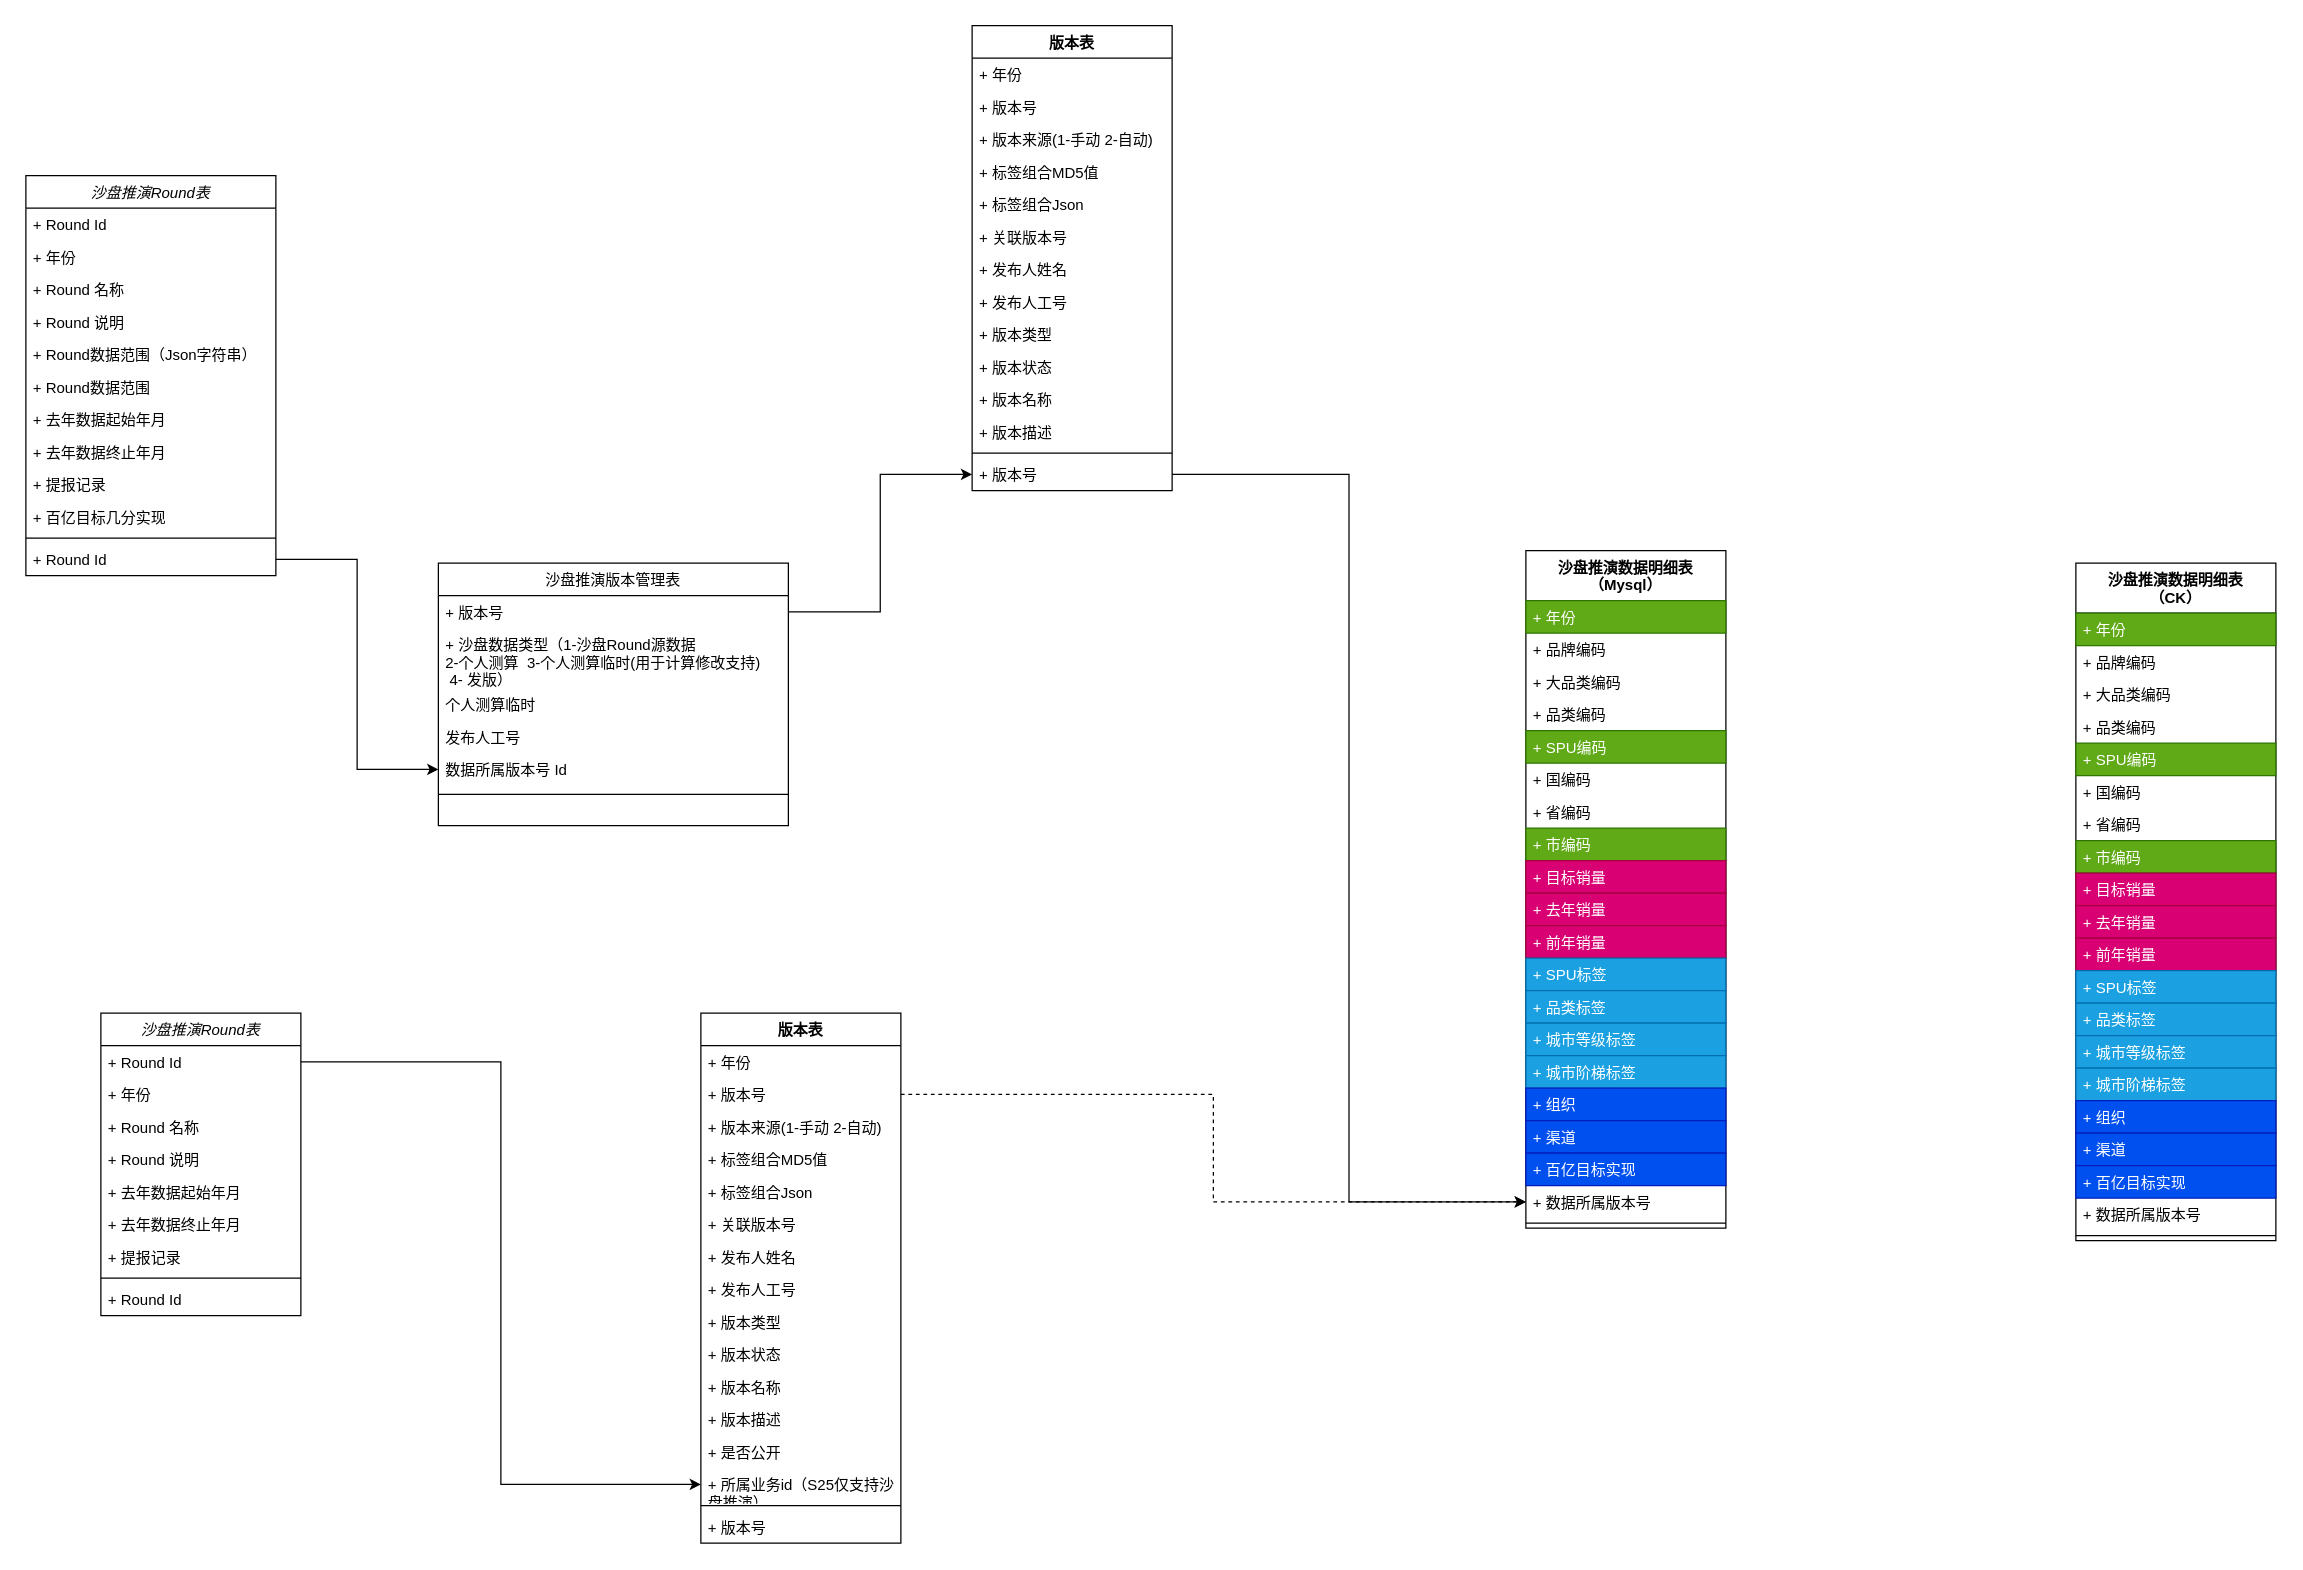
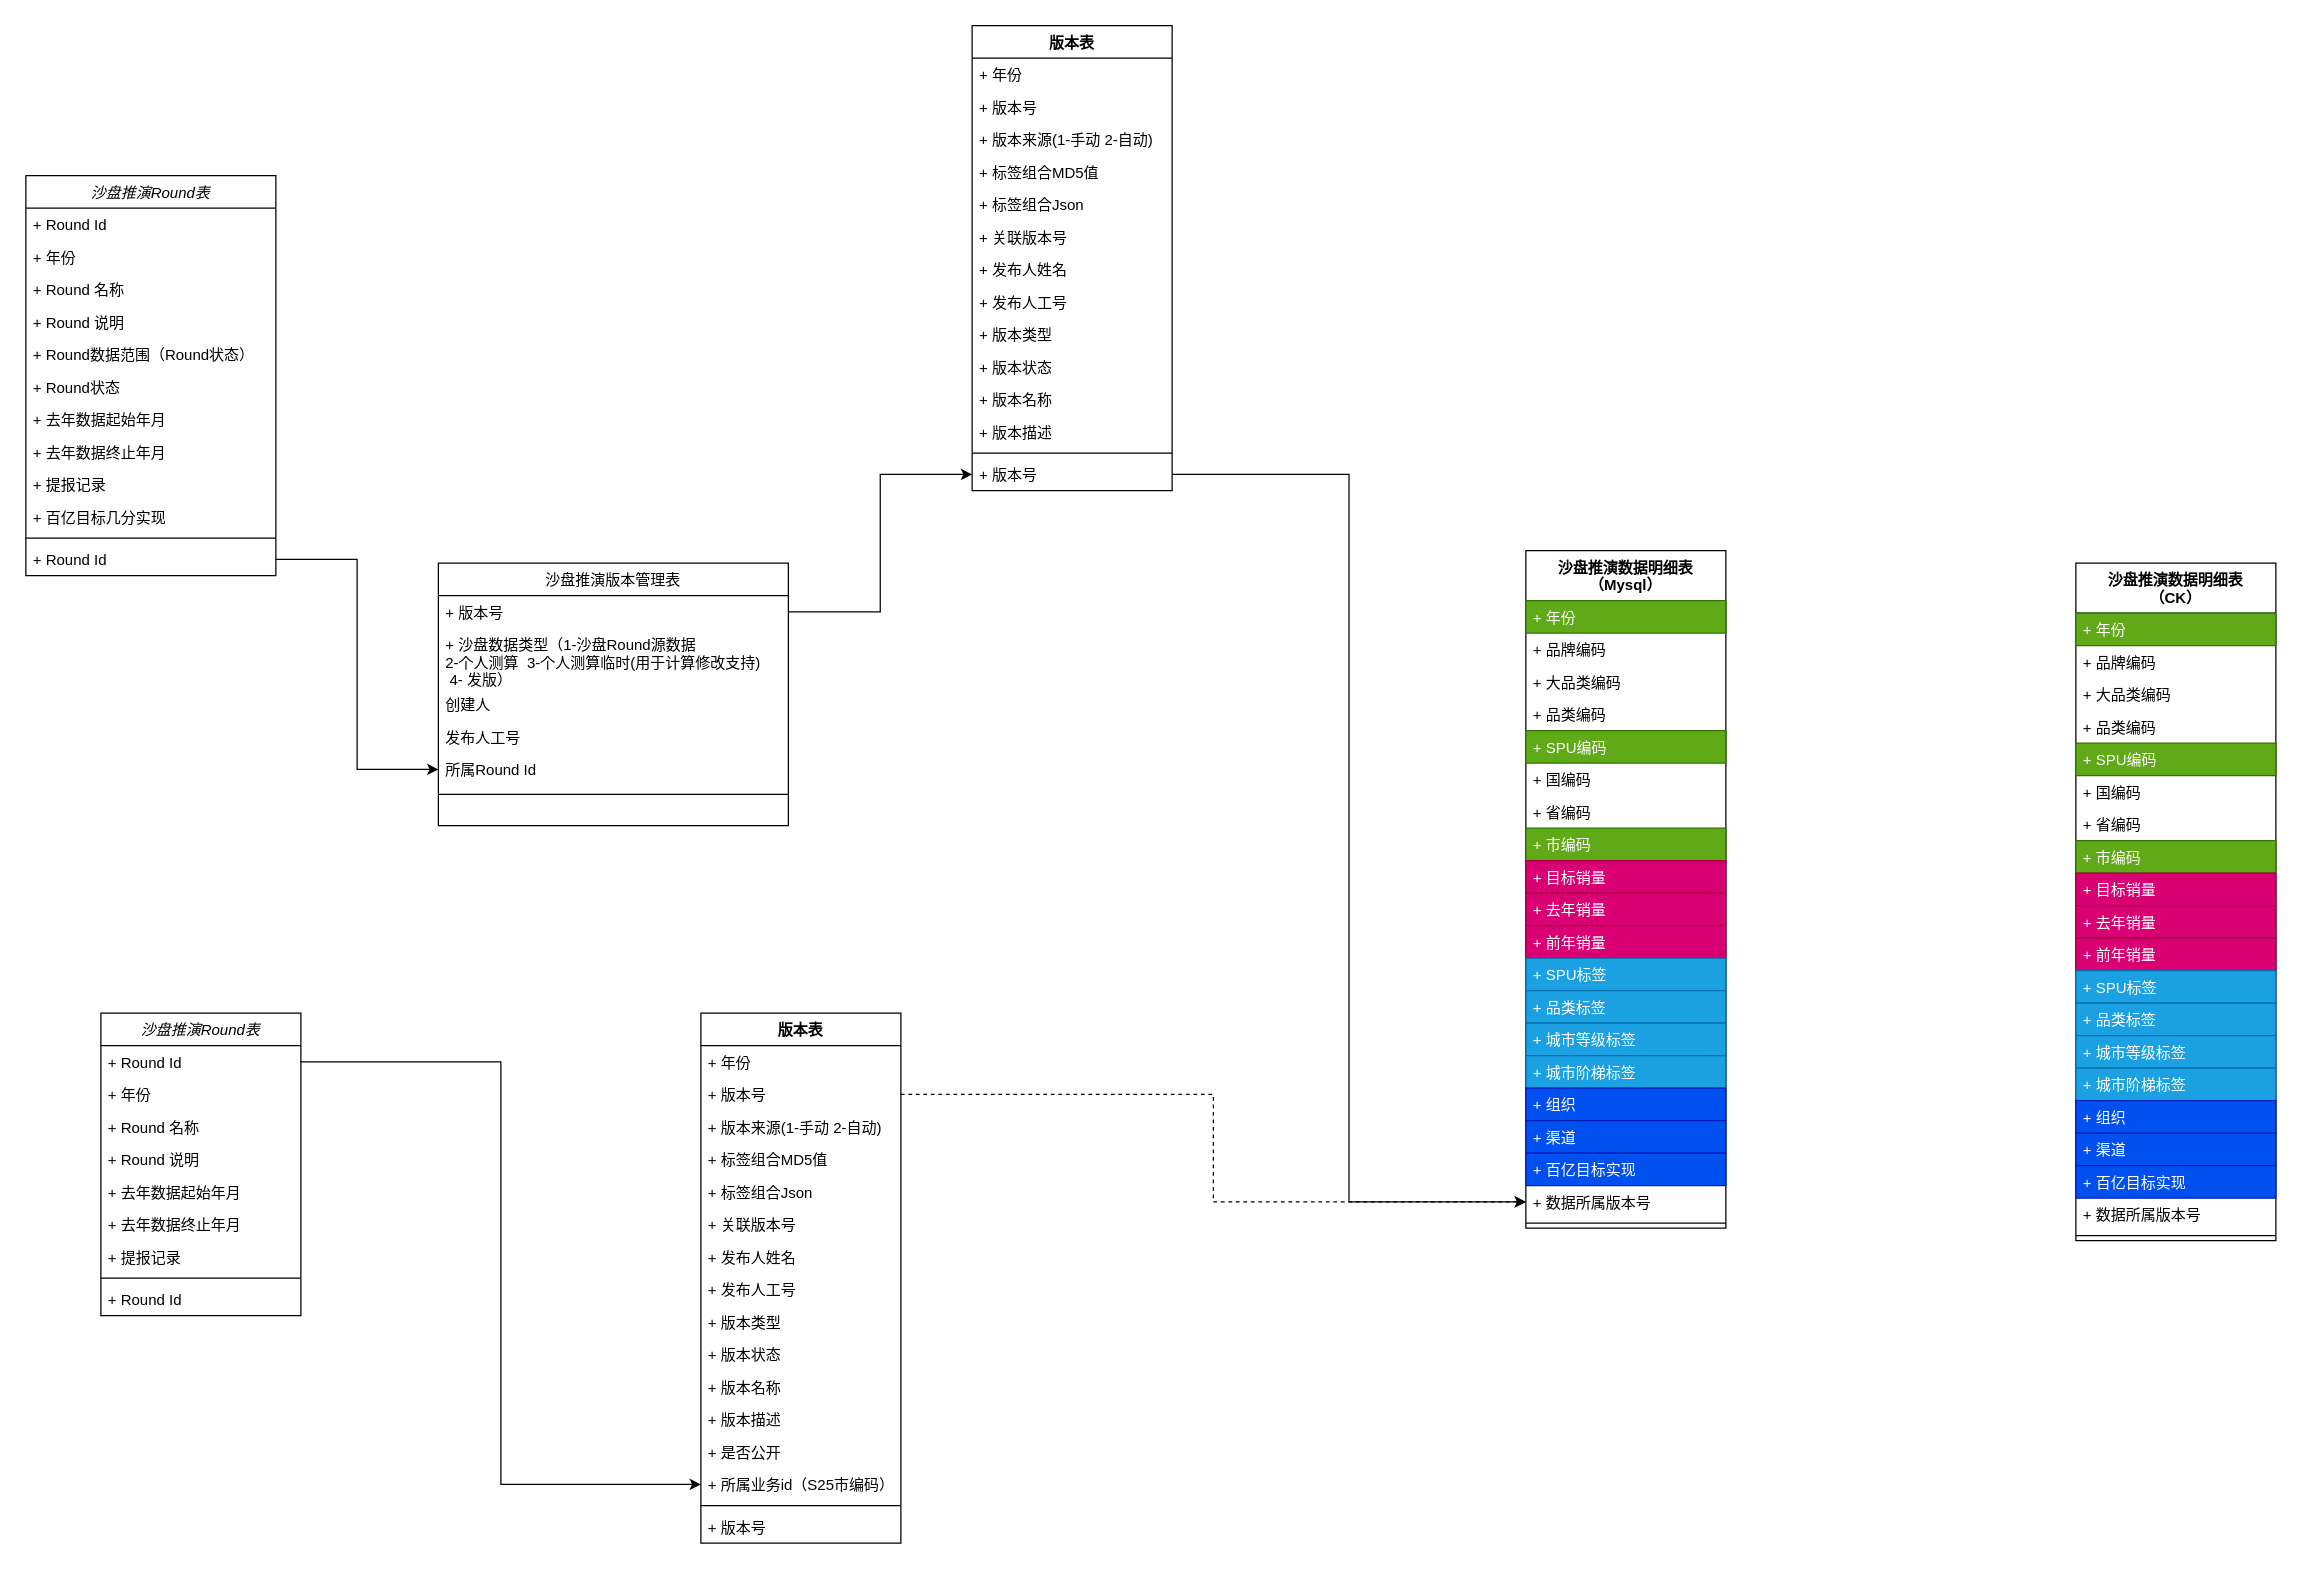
node "+ Round数据范围（Json字符串）": label "+ Round数据范围（Json字符串）" -> "+ Round数据范围（Round状态）"
node "+ Round数据范围": label "+ Round数据范围" -> "+ Round状态"
node "个人测算临时": label "个人测算临时" -> "创建人"
node "数据所属版本号 Id": label "数据所属版本号 Id" -> "所属Round Id"
node "+ 所属业务id（S25仅支持沙盘推演）": label "+ 所属业务id（S25仅支持沙盘推演）" -> "+ 所属业务id（S25市编码）"
